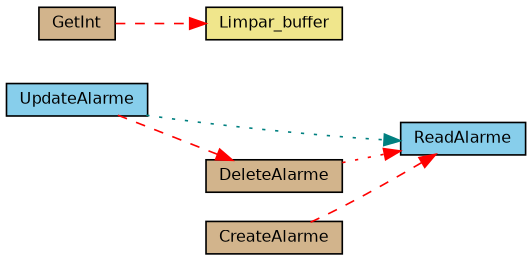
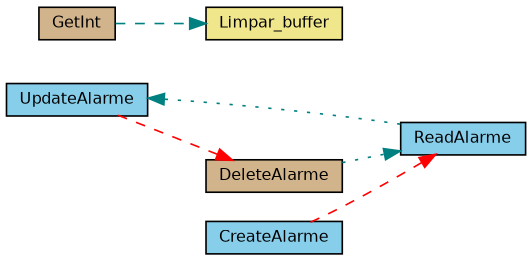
edge "GetInt" -> "Limpar_buffer": color red -> teal
edge "UpdateAlarme" -> "ReadAlarme": reversed
edge "DeleteAlarme" -> "ReadAlarme": color red -> teal
node "CreateAlarme": fillcolor tan -> skyblue
